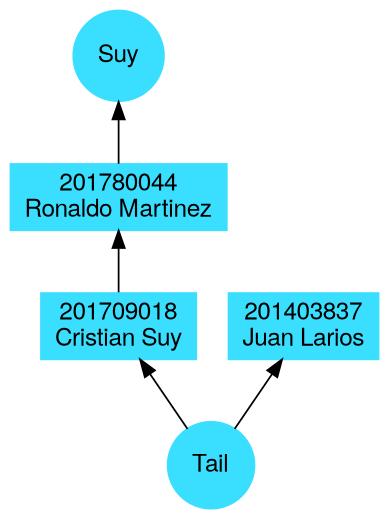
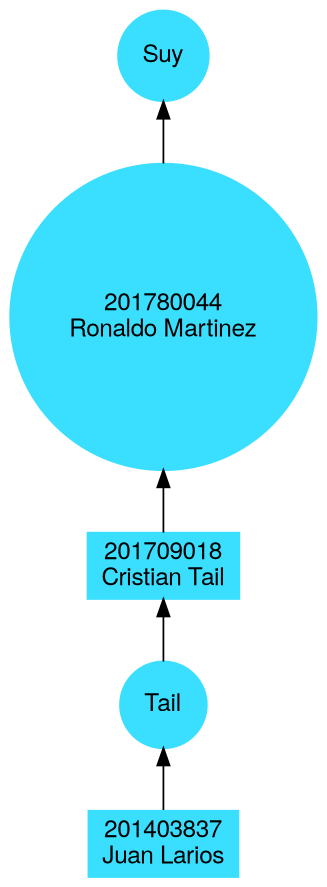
node "201780044 Ronaldo Martinez": shape box -> circle
node "201709018 Cristian Suy": label "201709018 Cristian Suy" -> "201709018 Cristian Tail"
edge "Tail" -> "201403837 Juan Larios": reversed
